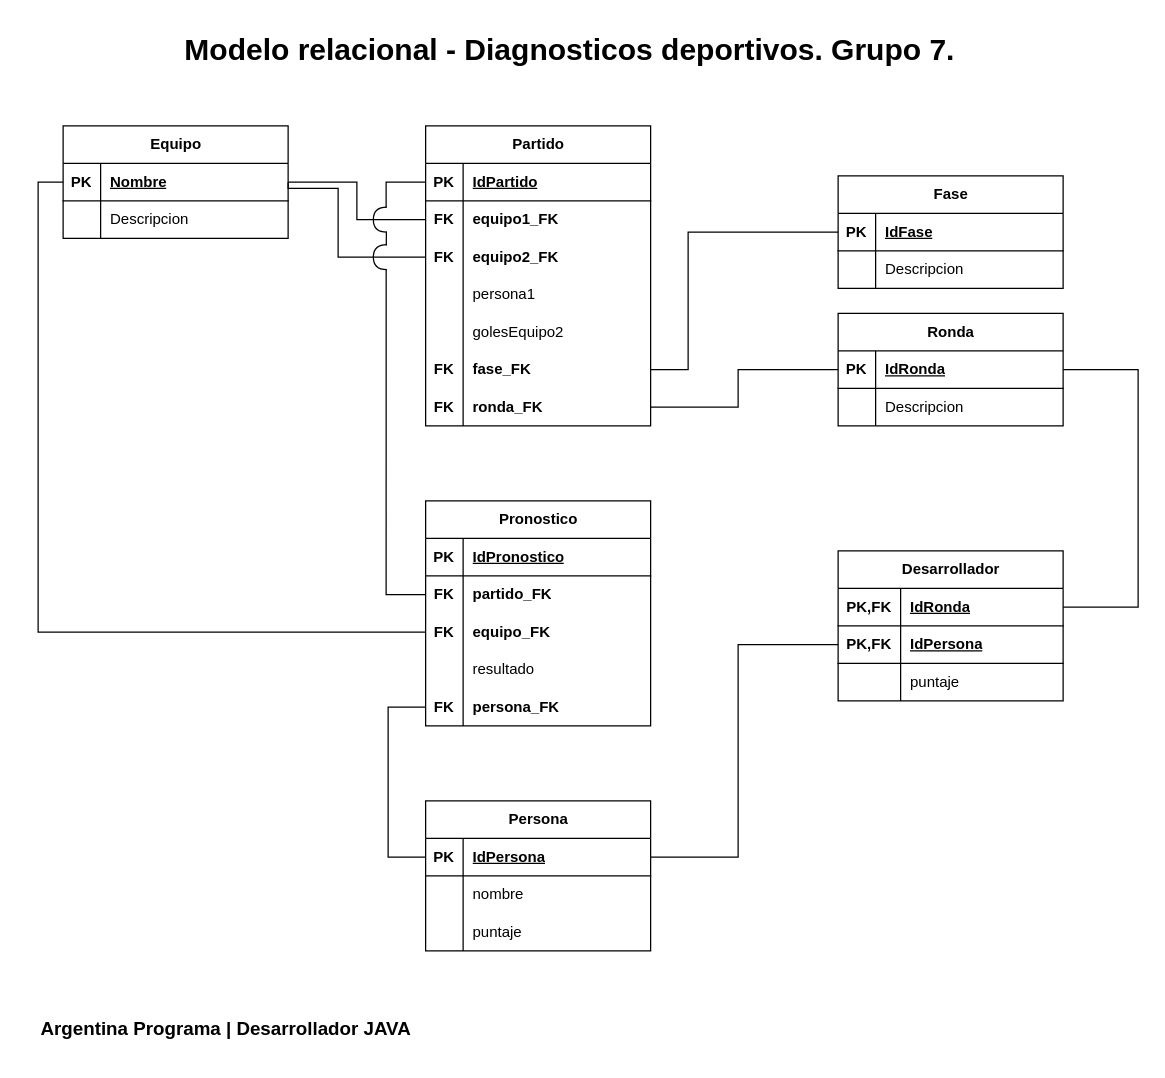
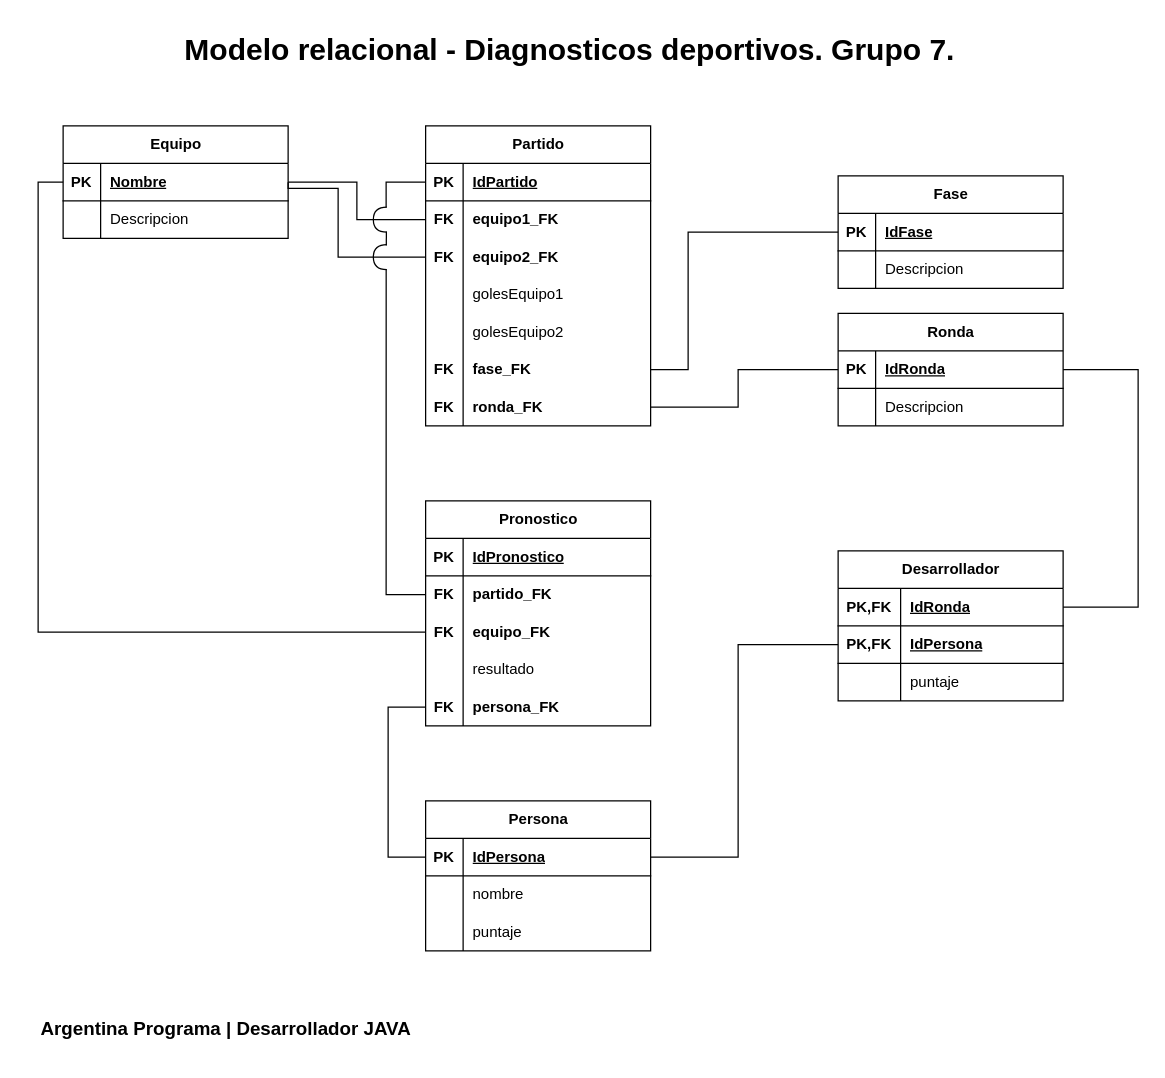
node "persona1": label "persona1" -> "golesEquipo1"
